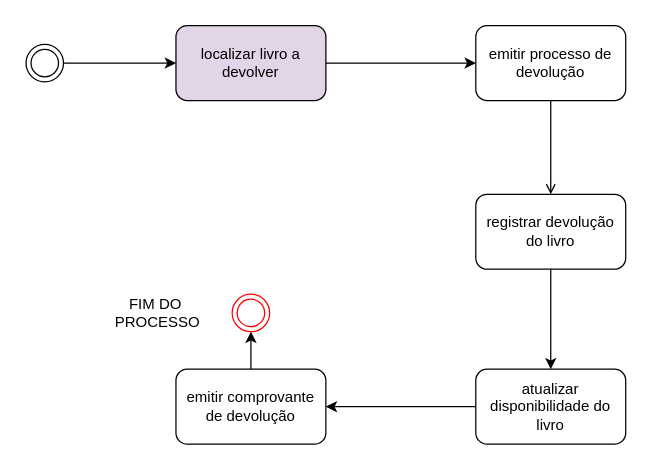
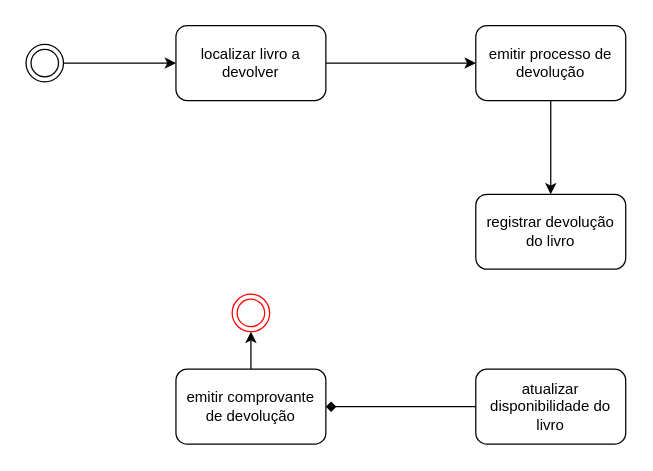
node "localizar livro a devolver": fillcolor #e1d5e7 -> #ffffff
edge "emitir processo de devolução" -> "registrar devolução do livro": arrowhead open -> classic
node "FIM DO PROCESSO": removed
edge "registrar devolução do livro" -> "atualizar disponibilidade do livro": removed
edge "atualizar disponibilidade do livro" -> "emitir comprovante de devolução": arrowhead classic -> diamond
